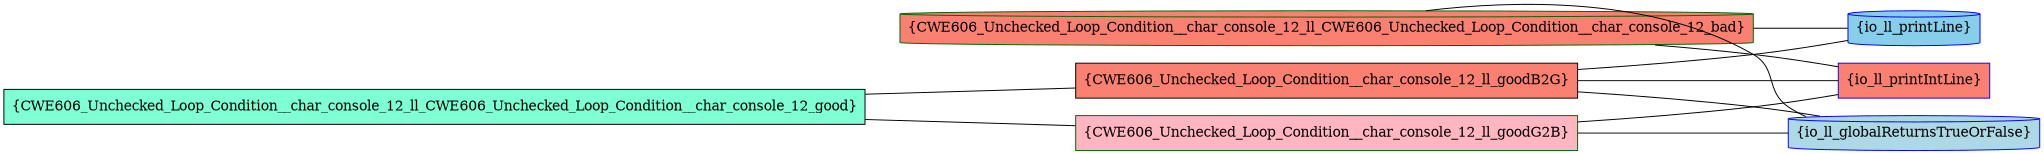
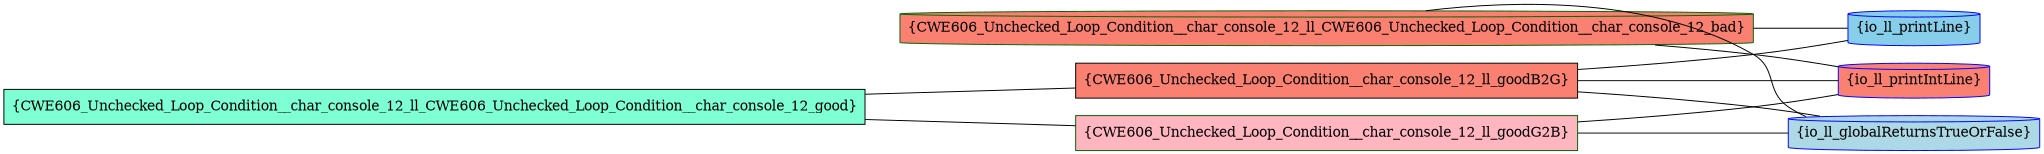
node "{io_ll_printIntLine}": shape box -> cylinder
